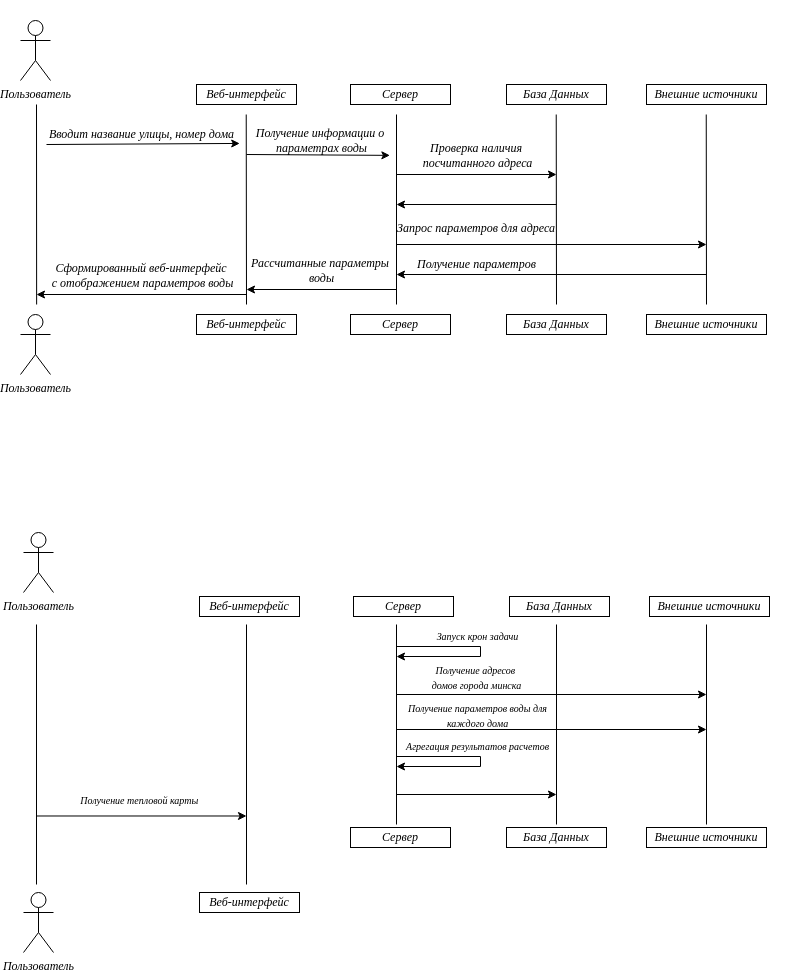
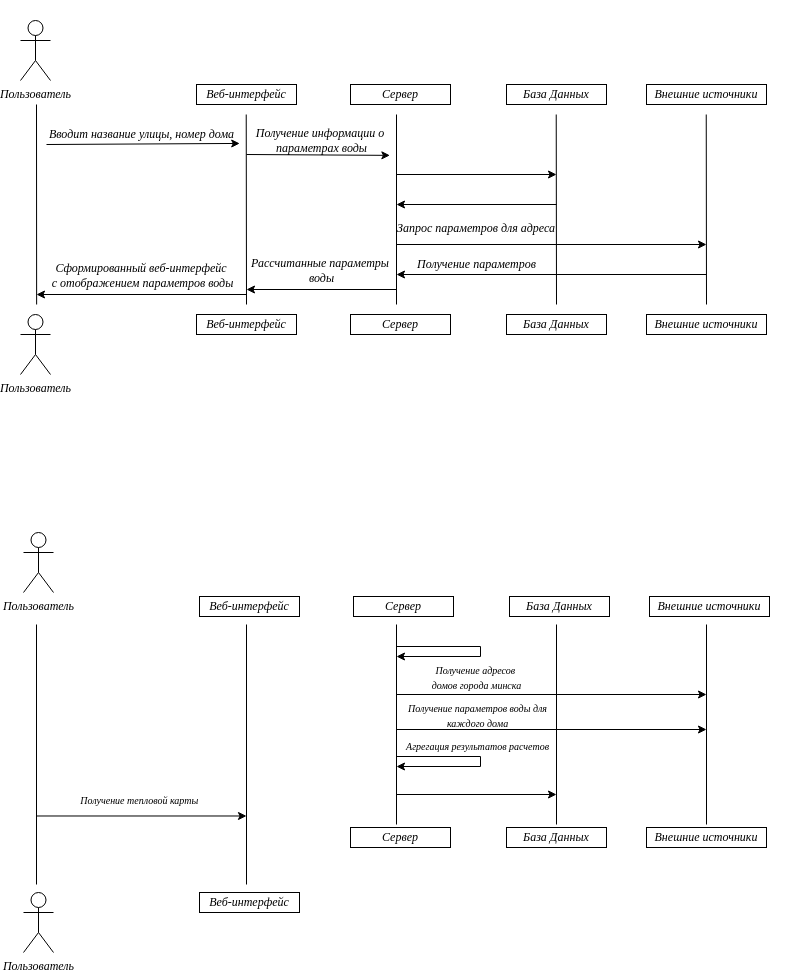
node "Проверка наличия посчитанного адреса": removed
node "Запуск крон задачи": removed
